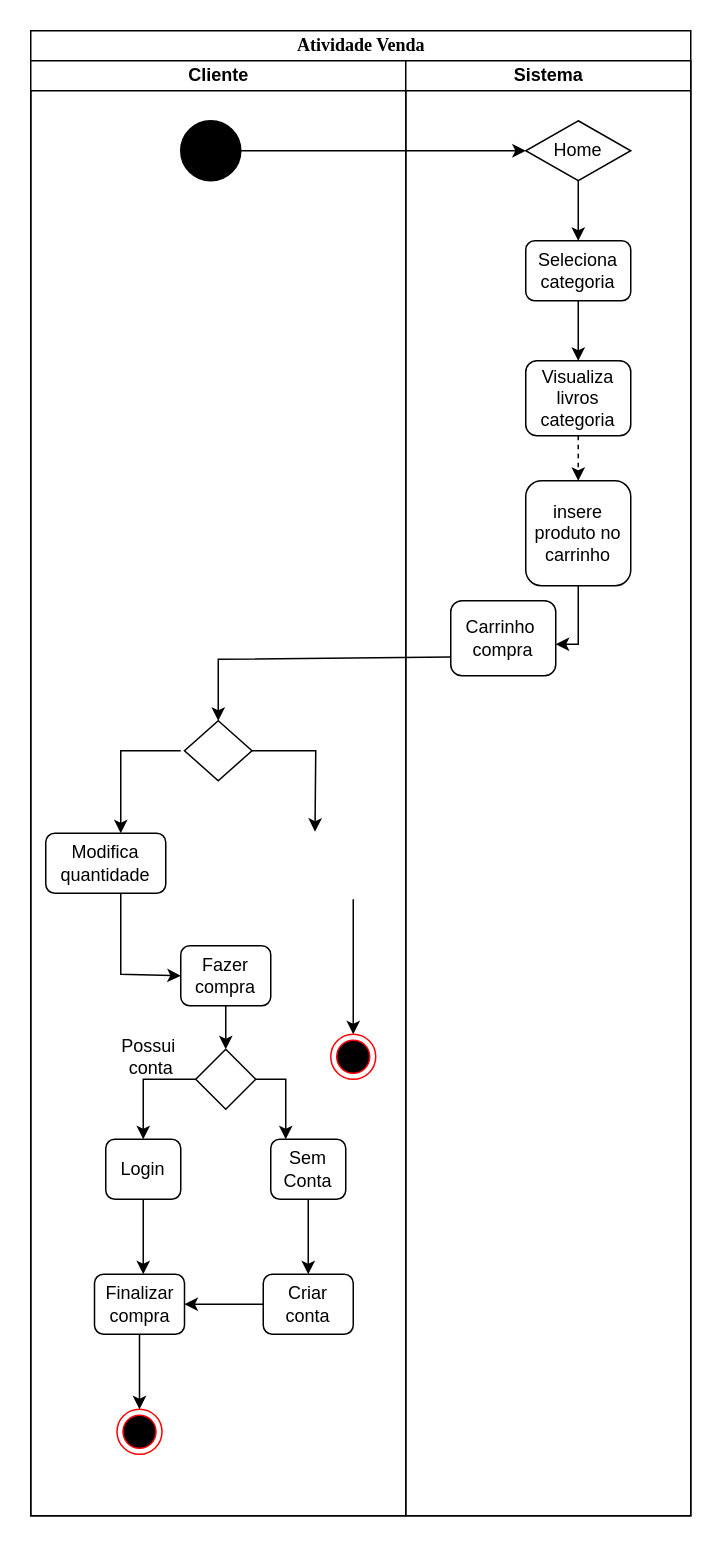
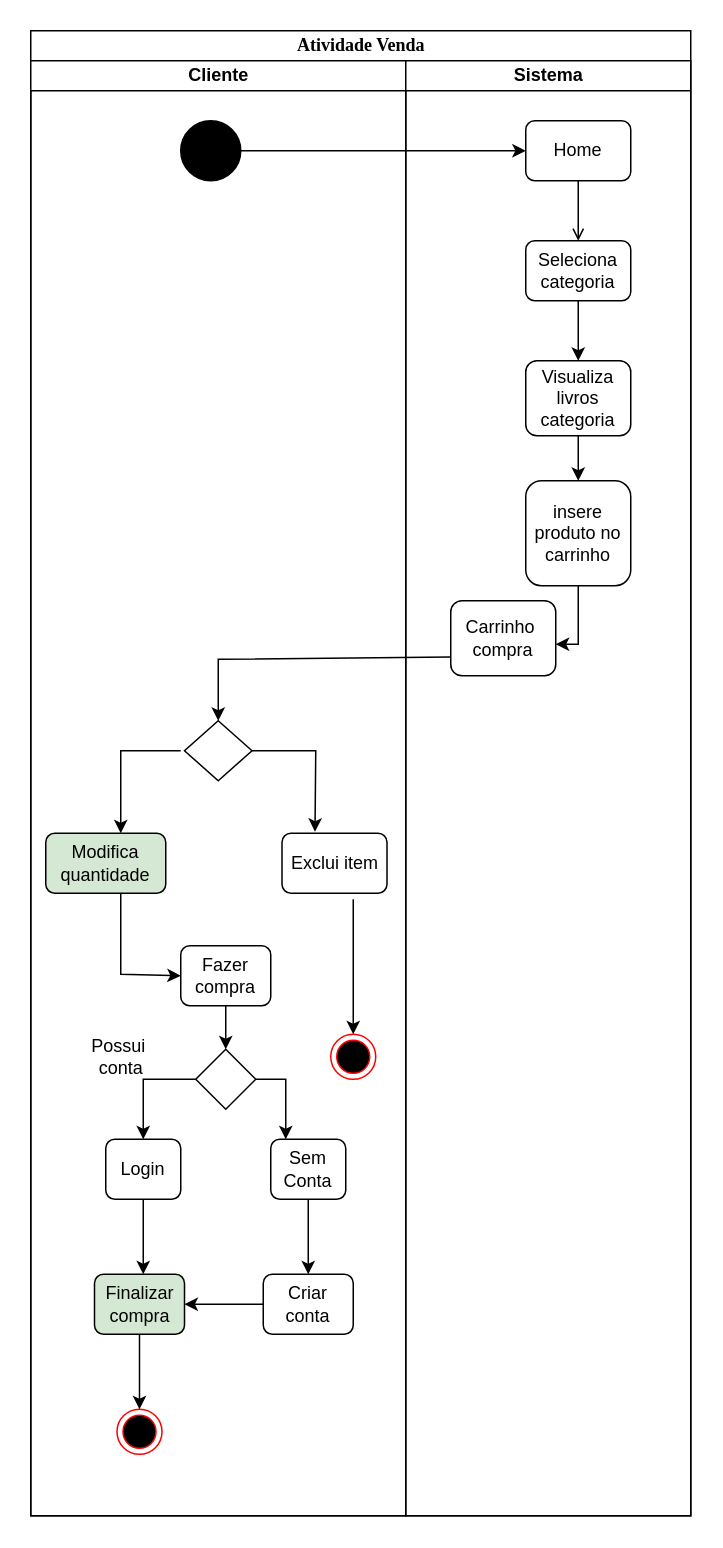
node "Home": shape diamond -> rounded rectangle
edge "Home" -> "Seleciona categoria": arrowhead classic -> open
edge "Visualiza livros categoria" -> "insere produto no carrinho": style dashed -> solid
node "Modifica quantidade": fillcolor #ffffff -> #d5e8d4
node "Exclui item": added
node "Possui conta": moved (151, 1057) -> (121, 1057)
node "Finalizar compra": fillcolor #ffffff -> #d5e8d4
